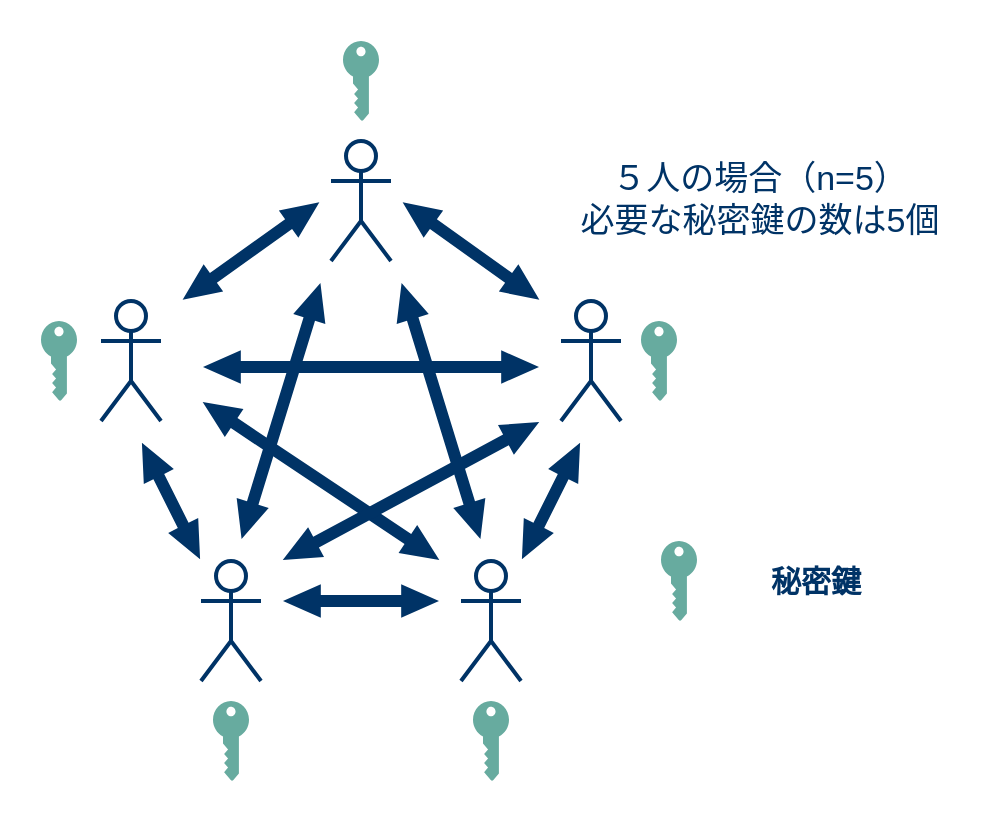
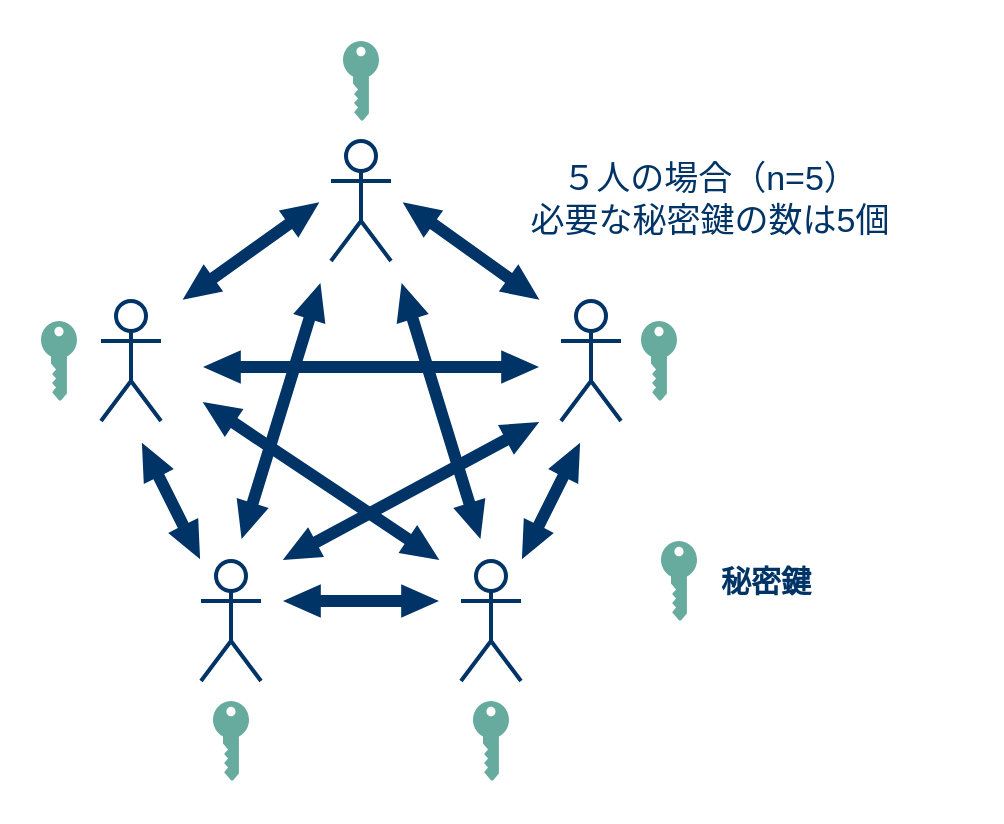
node "５人の場合（n=5） 必要な秘密鍵の数は5個": moved (761, 201) -> (711, 201)
node "秘密鍵": moved (817, 581) -> (767, 581)
